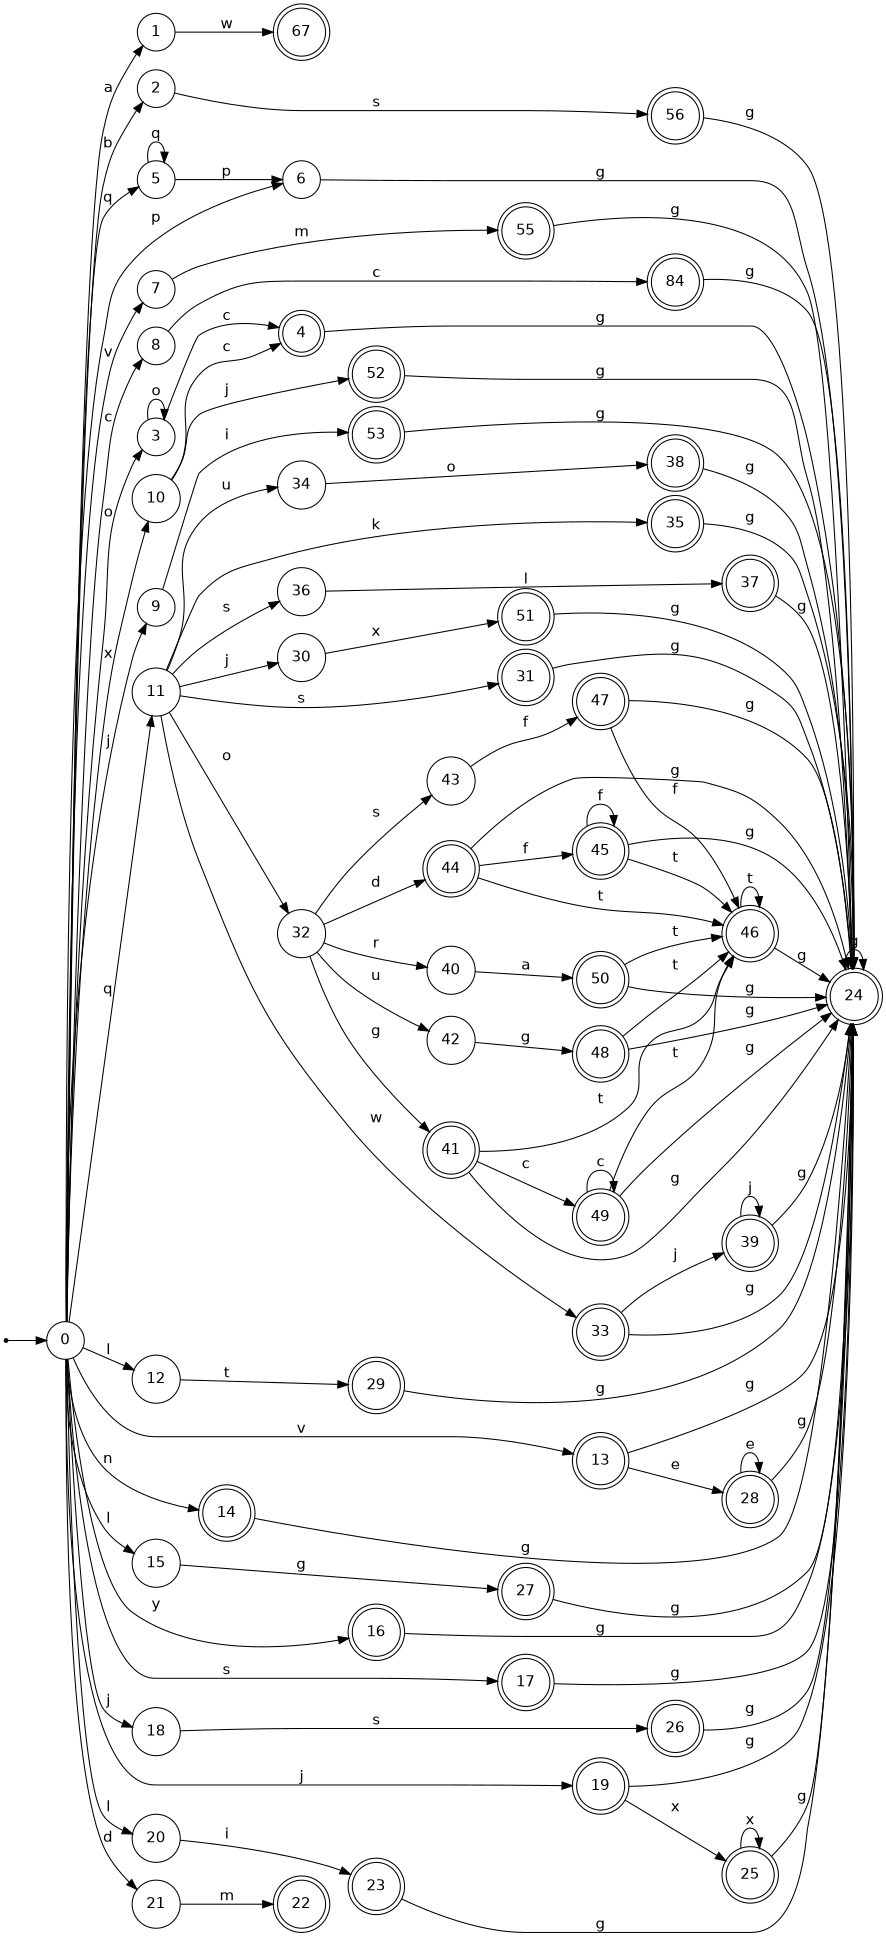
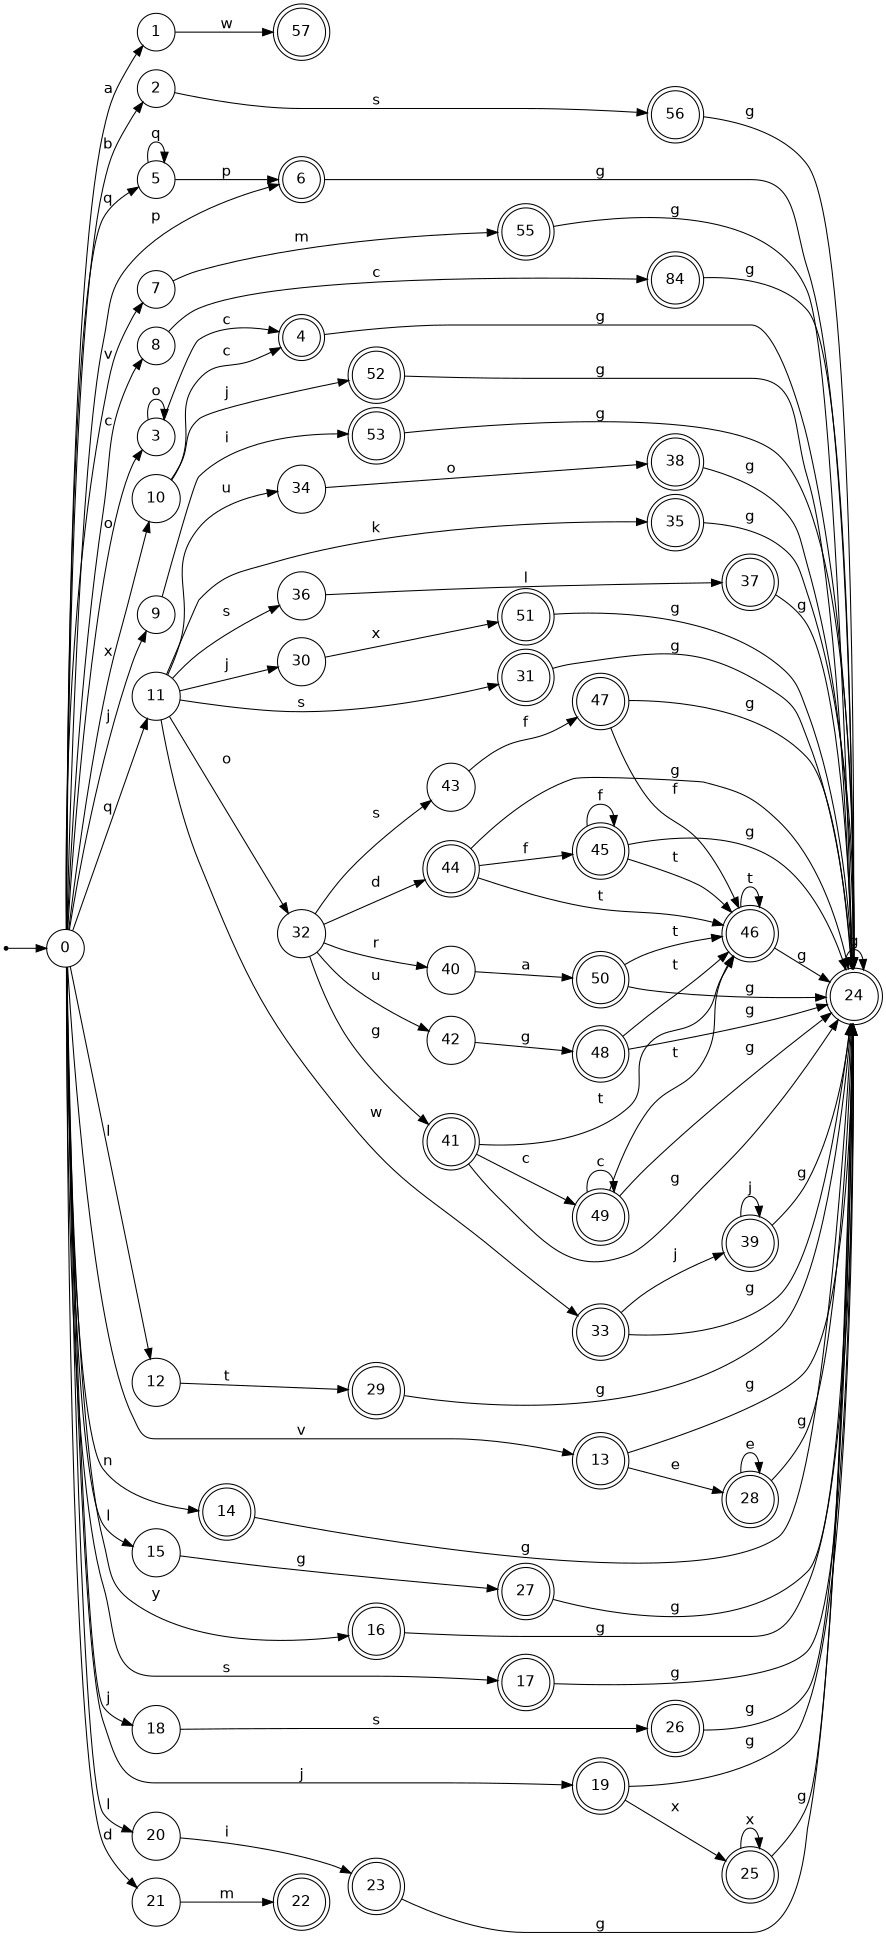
node "67": label "67" -> "57"
node "6": shape circle -> doublecircle
